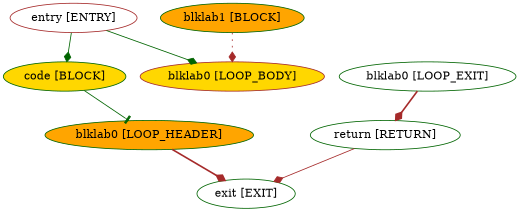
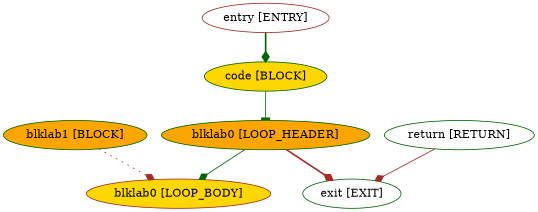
edge "entry [ENTRY]" -> "code [BLOCK]": style solid -> bold
edge "entry [ENTRY]" -> "blklab0 [LOOP_BODY]": now "blklab0 [LOOP_HEADER]" -> "blklab0 [LOOP_BODY]"
node "blklab0 [LOOP_EXIT]": removed
